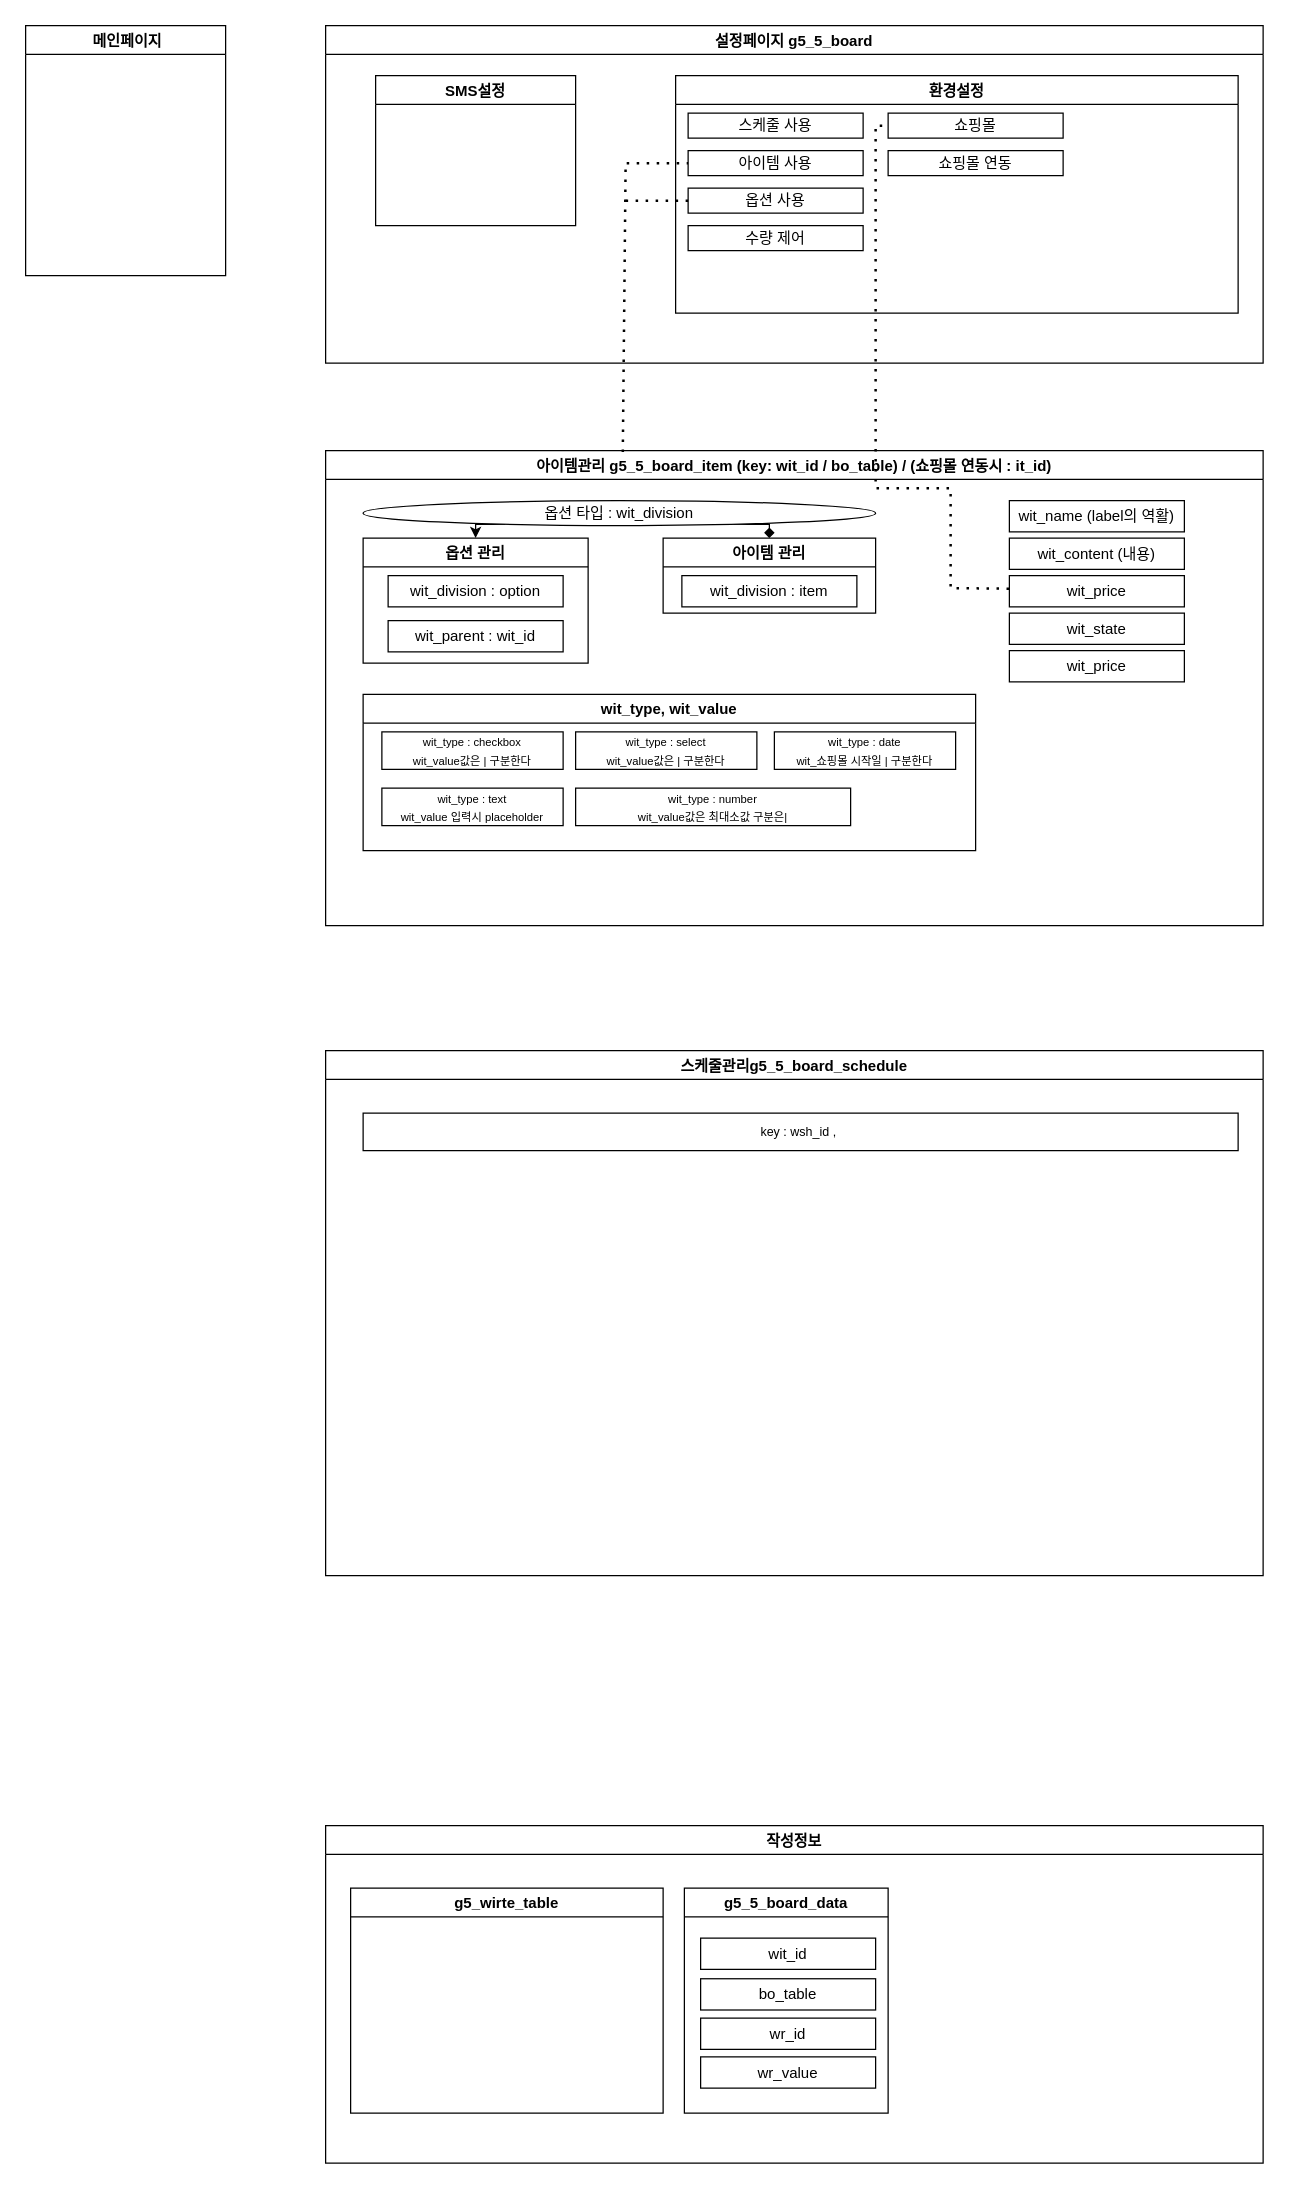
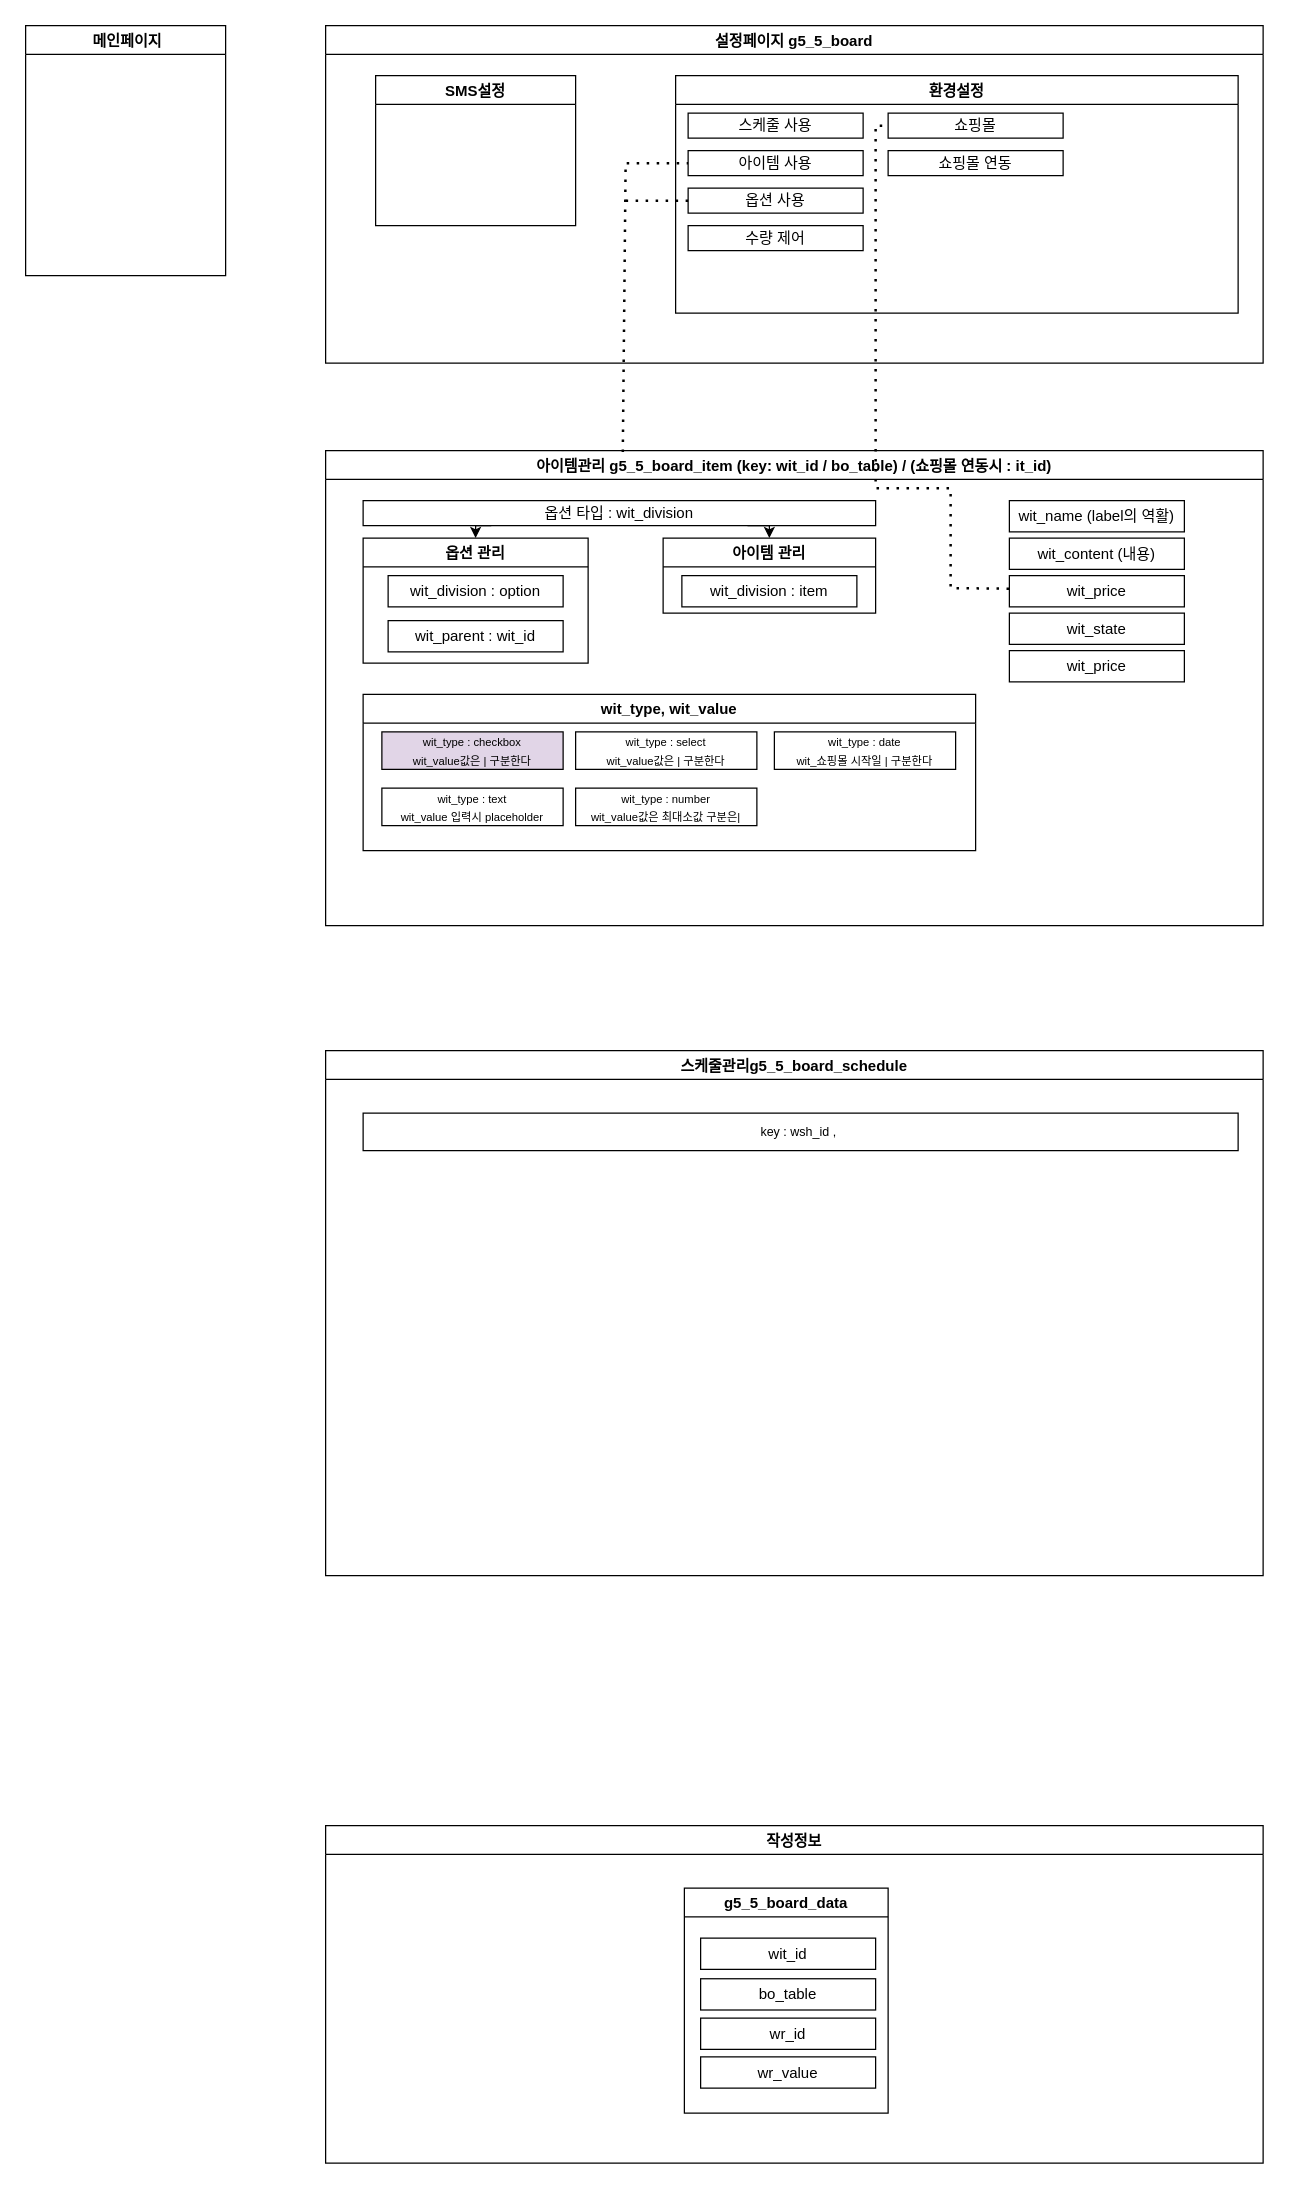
node "옵션 타입 : wit_division": shape ellipse -> rectangle
edge "옵션 타입 : wit_division" -> "아이템 관리": arrowhead diamond -> classic
node "wit_type : checkbox wit_value값은 | 구분한다": fillcolor #ffffff -> #e1d5e7
node "wit_type : numberwit_value값은 최대소값 구분은|": size 275x38 -> 181x38
node "g5_wirte_table": removed
